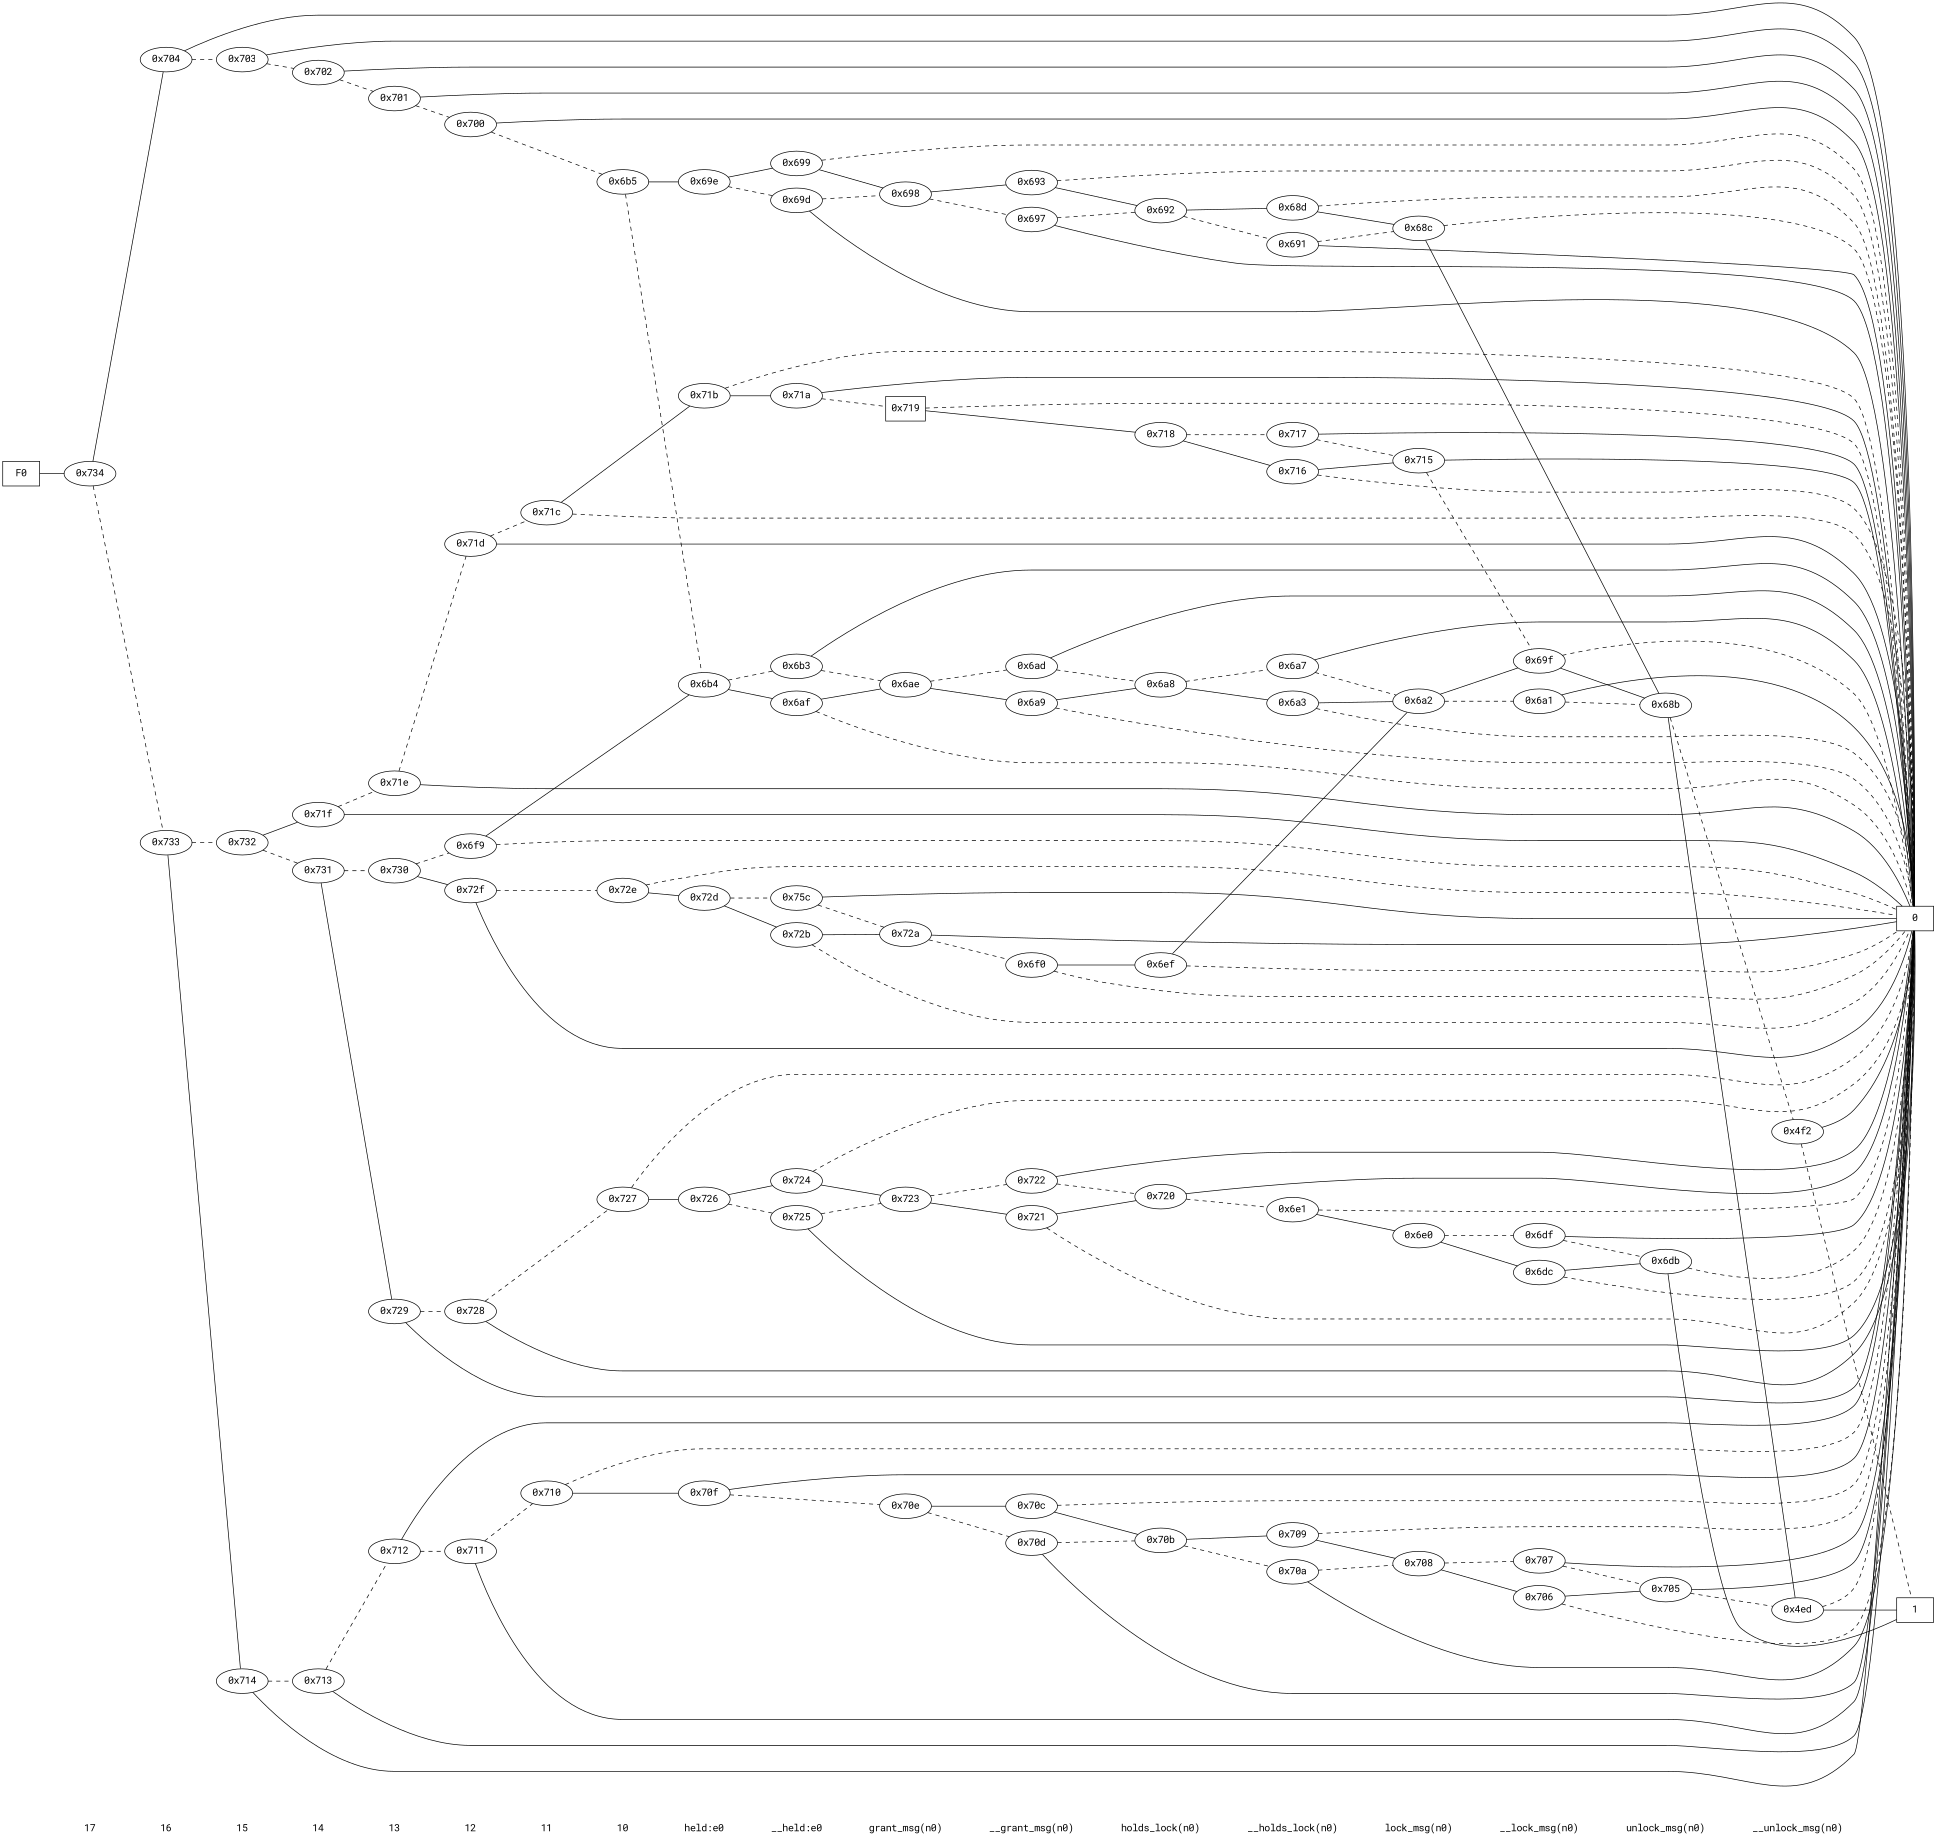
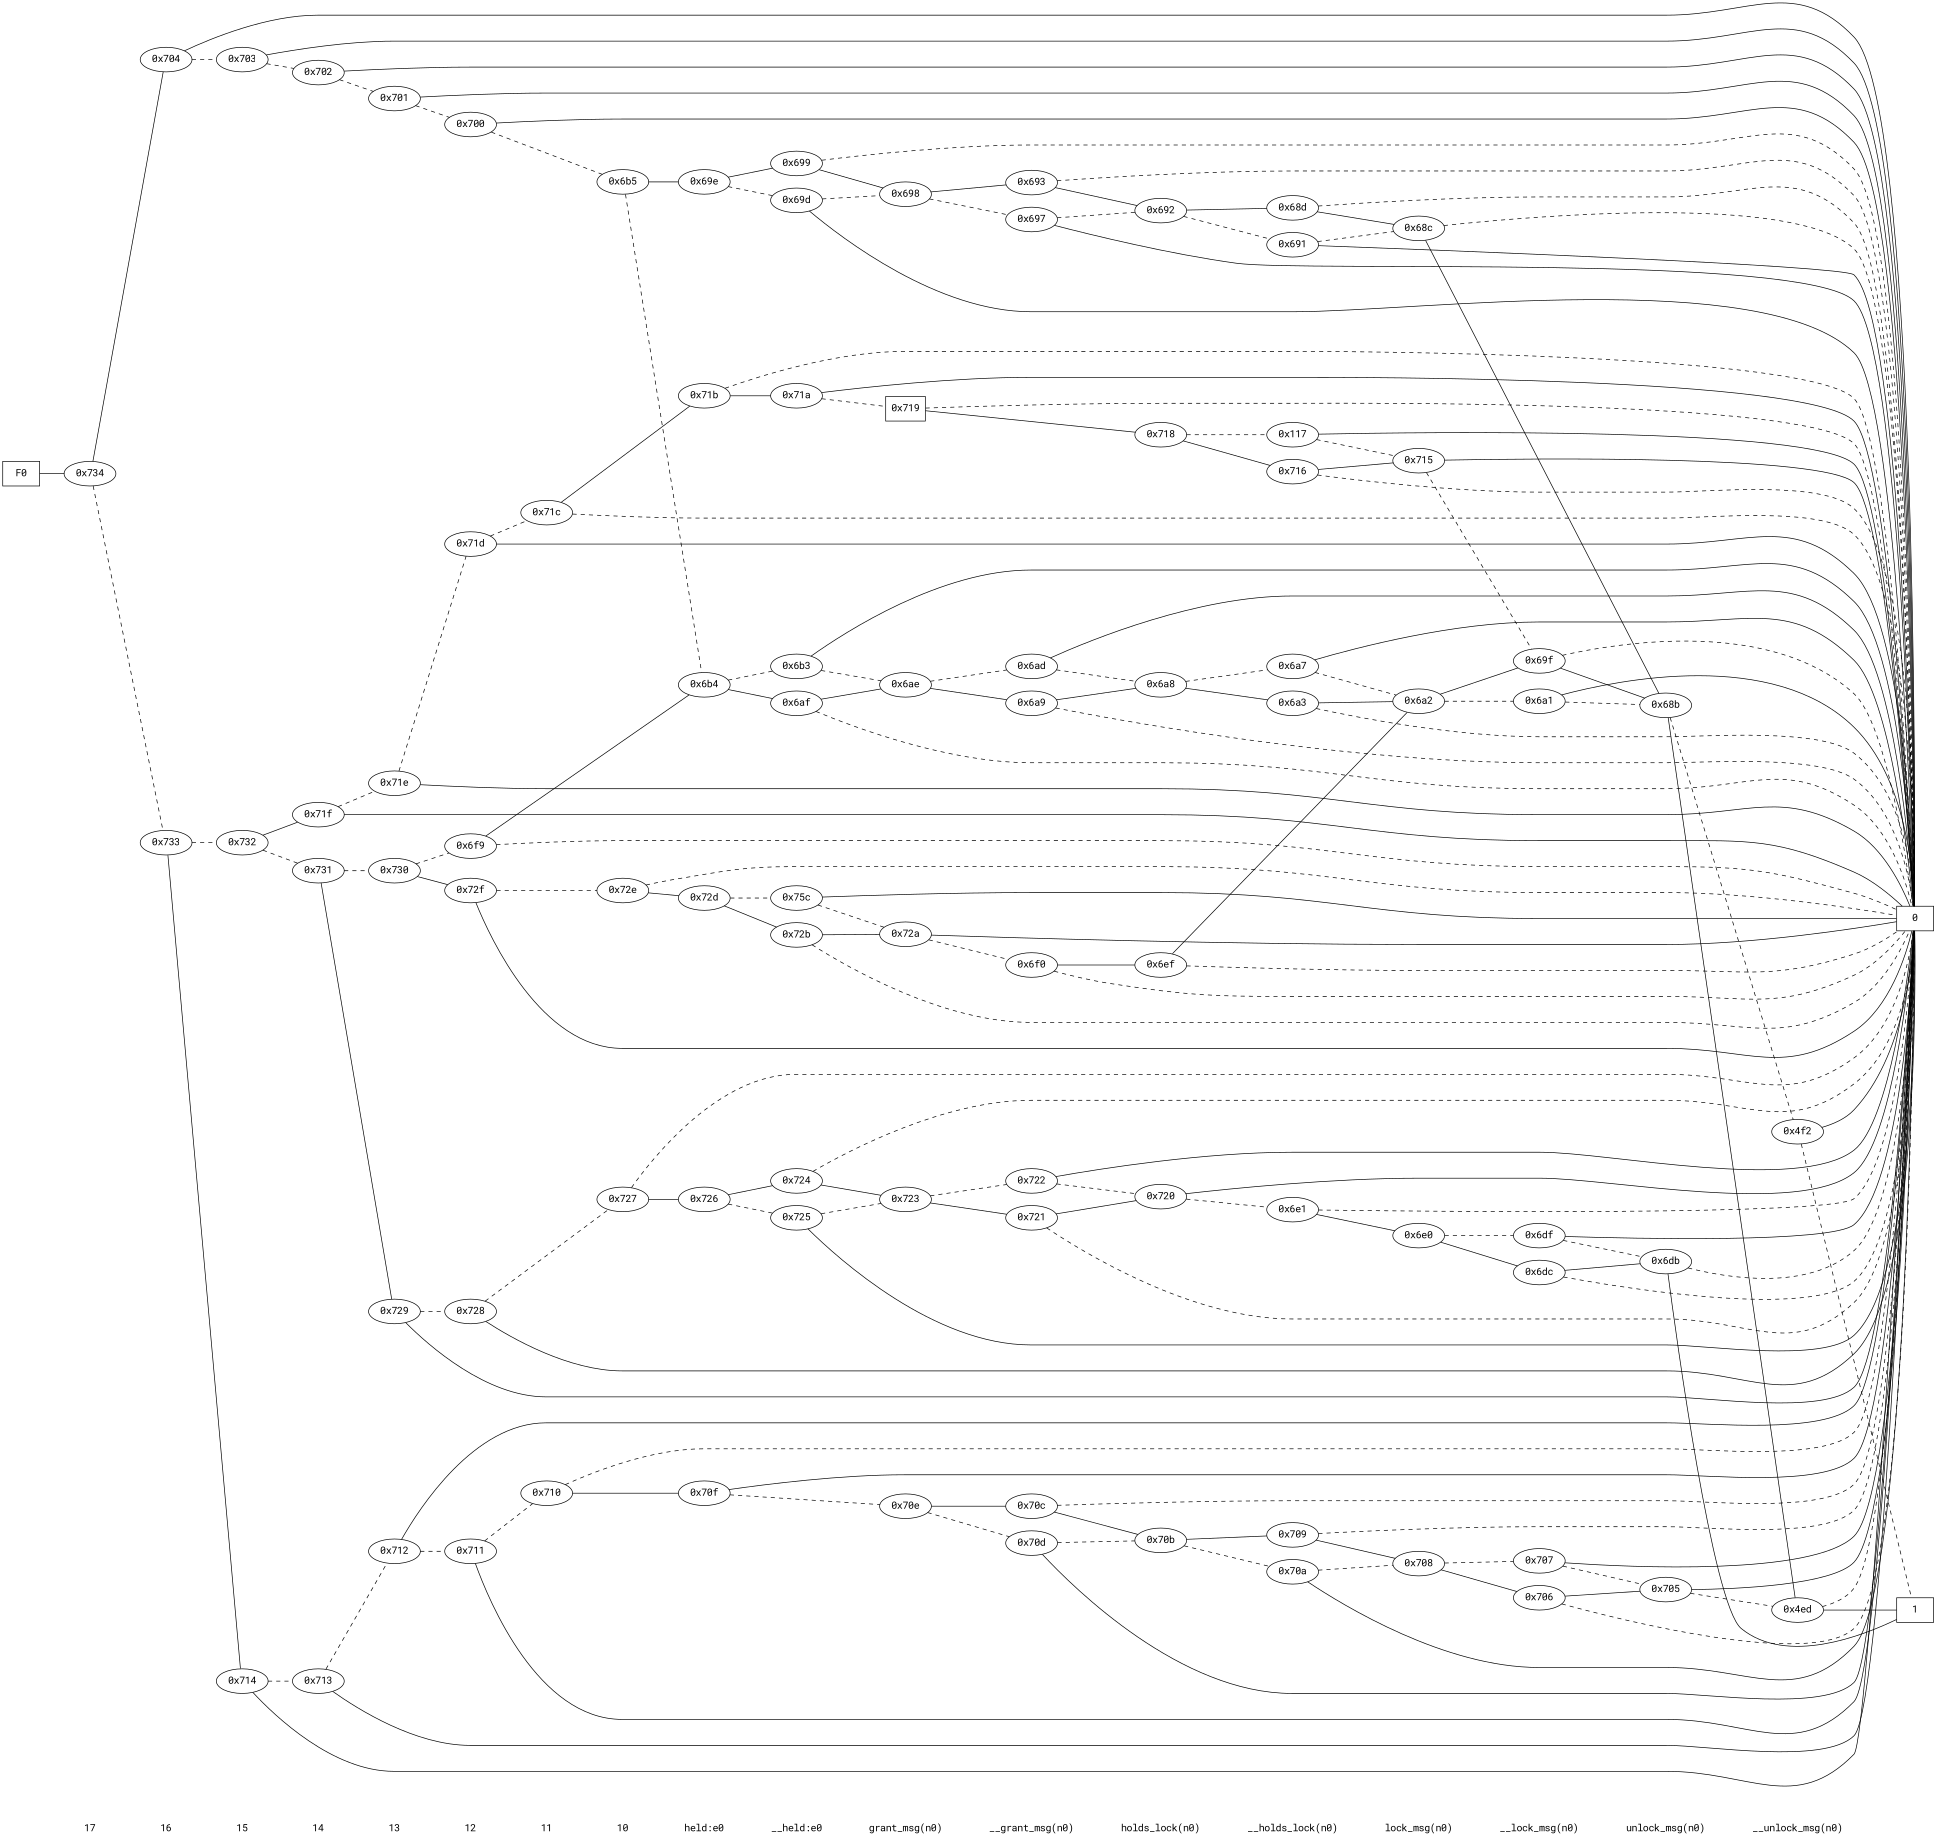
node "0x717": label "0x717" -> "0x117"
